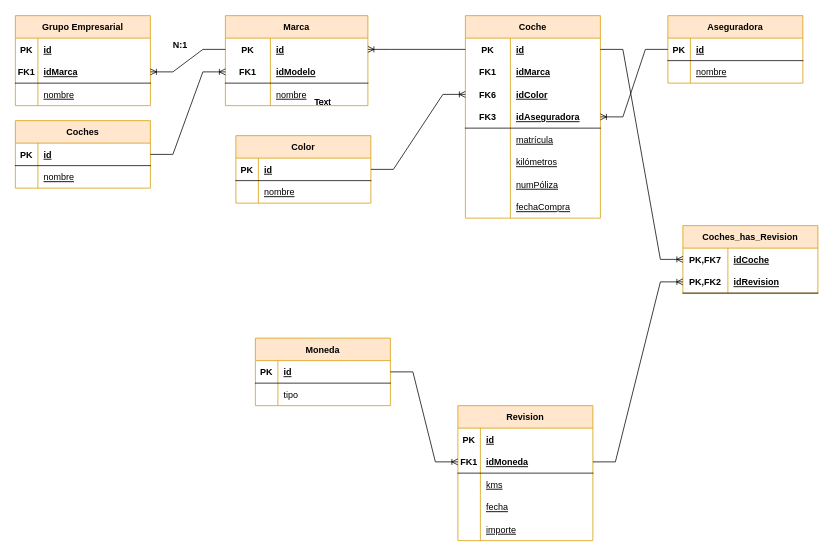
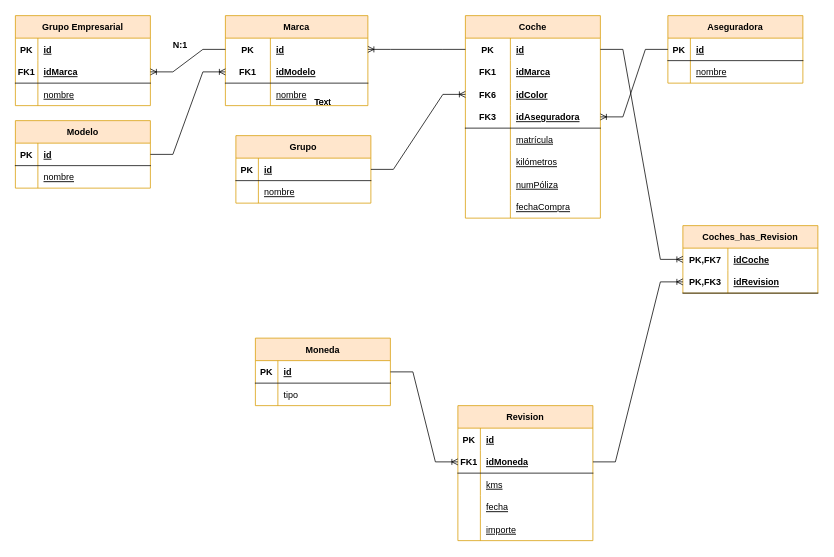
node "Coches": label "Coches" -> "Modelo"
node "Color": label "Color" -> "Grupo"
node "PK,FK2": label "PK,FK2" -> "PK,FK3"
